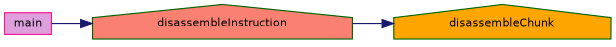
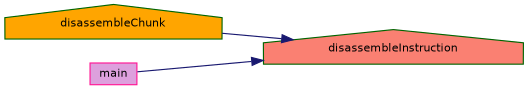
edge "disassembleInstruction" -> "disassembleChunk": reversed
